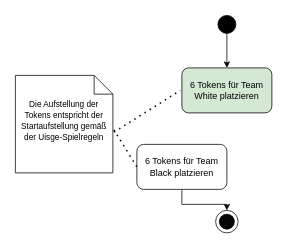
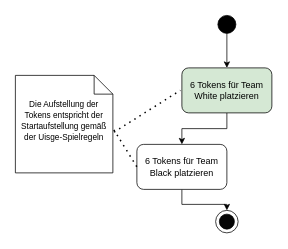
edge "6 Tokens für Team White platzieren" -> "6 Tokens für Team Black platzieren": added
